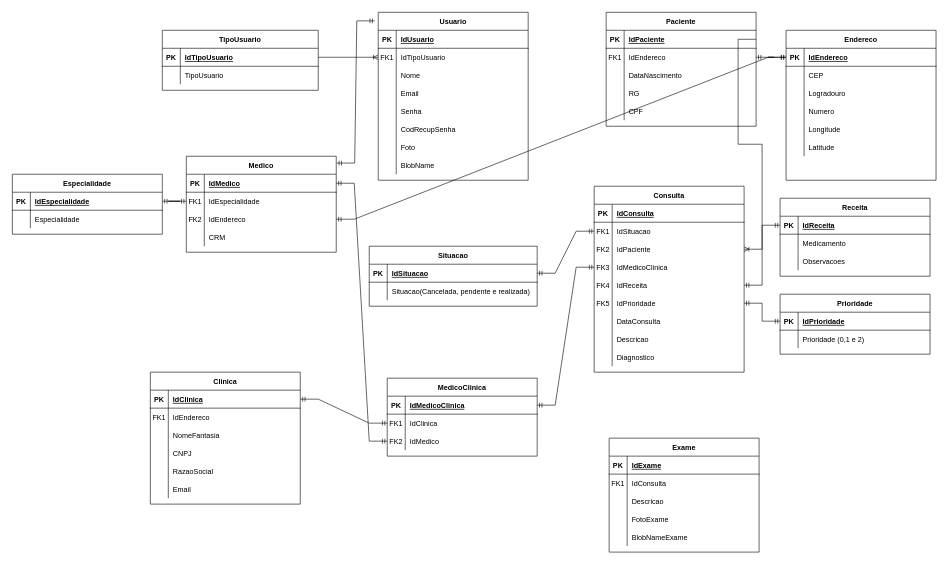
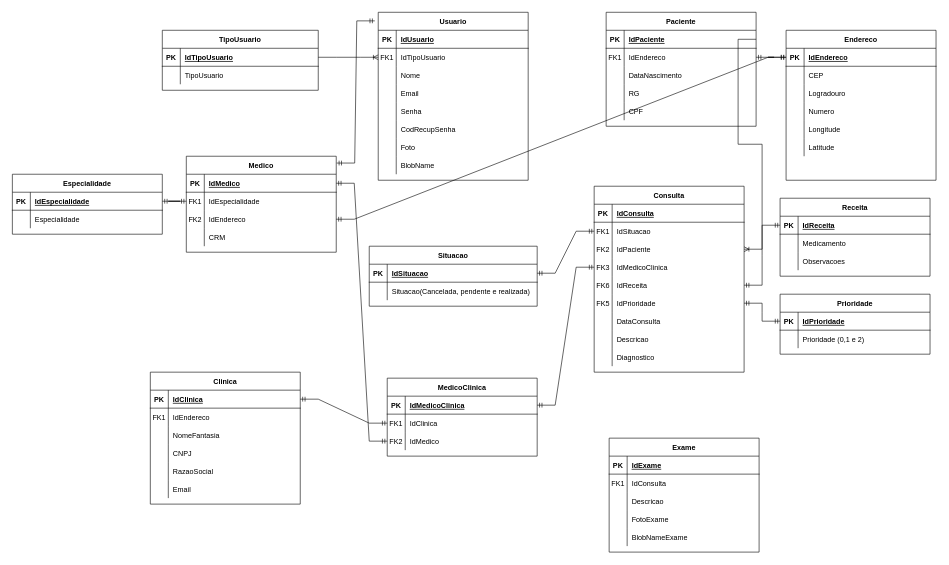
node "FK4": label "FK4" -> "FK6"
